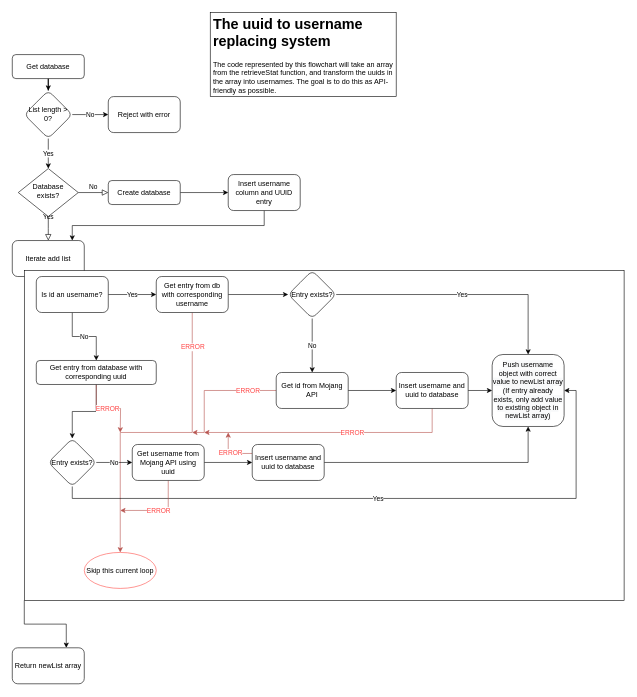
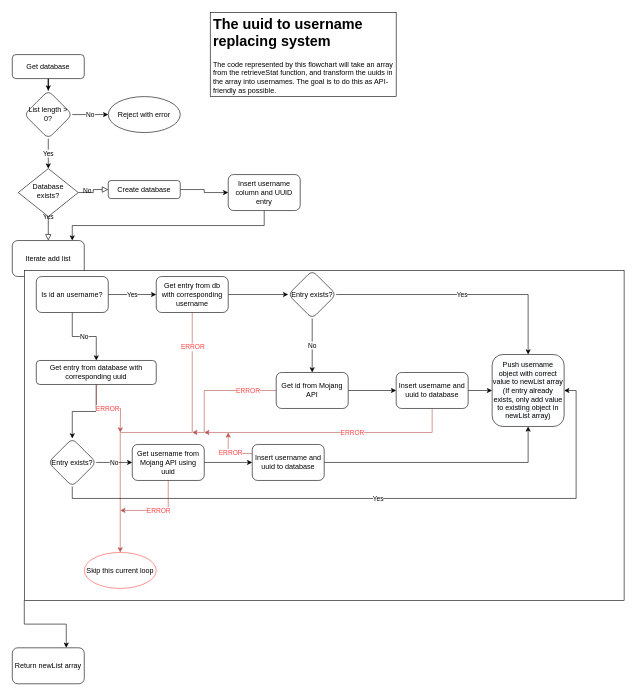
node "Reject with error": shape rounded rectangle -> ellipse
node "Create database": size 72x24 -> 72x18
